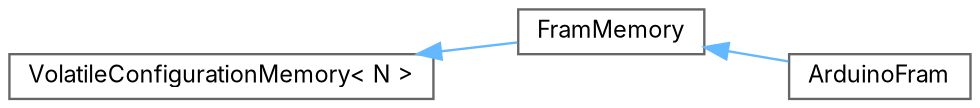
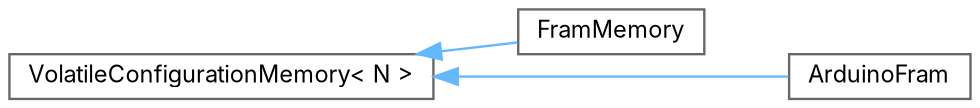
edge "ArduinoFram" -> "FramMemory": now "ArduinoFram" -> "VolatileConfigurationMemory< N >"
